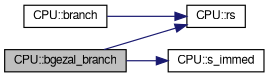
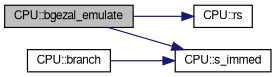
edge "CPU::branch" -> "CPU::rs": now "CPU::branch" -> "CPU::s_immed"
node "CPU::bgezal_branch": label "CPU::bgezal_branch" -> "CPU::bgezal_emulate"
